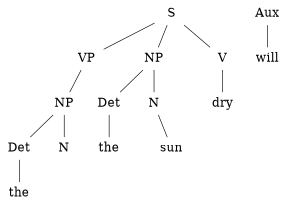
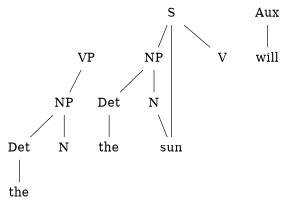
edge "S" -- "VP": now "S" -- "sun"
node "dry": removed
